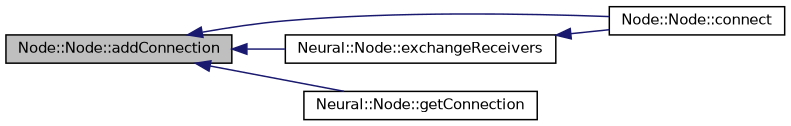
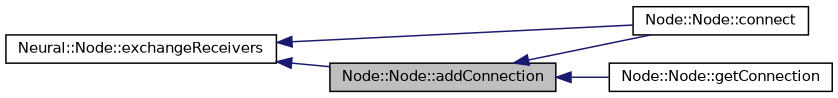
edge "Neural::Node::exchangeReceivers" -> "Node::Node::addConnection": reversed
node "Neural::Node::getConnection": label "Neural::Node::getConnection" -> "Node::Node::getConnection"
